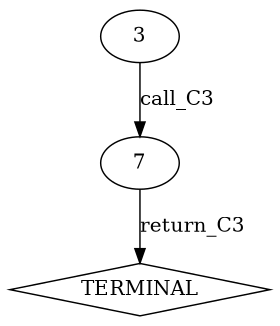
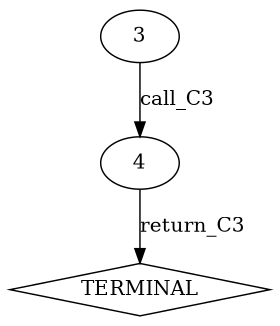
node "7": label "7" -> "4"
